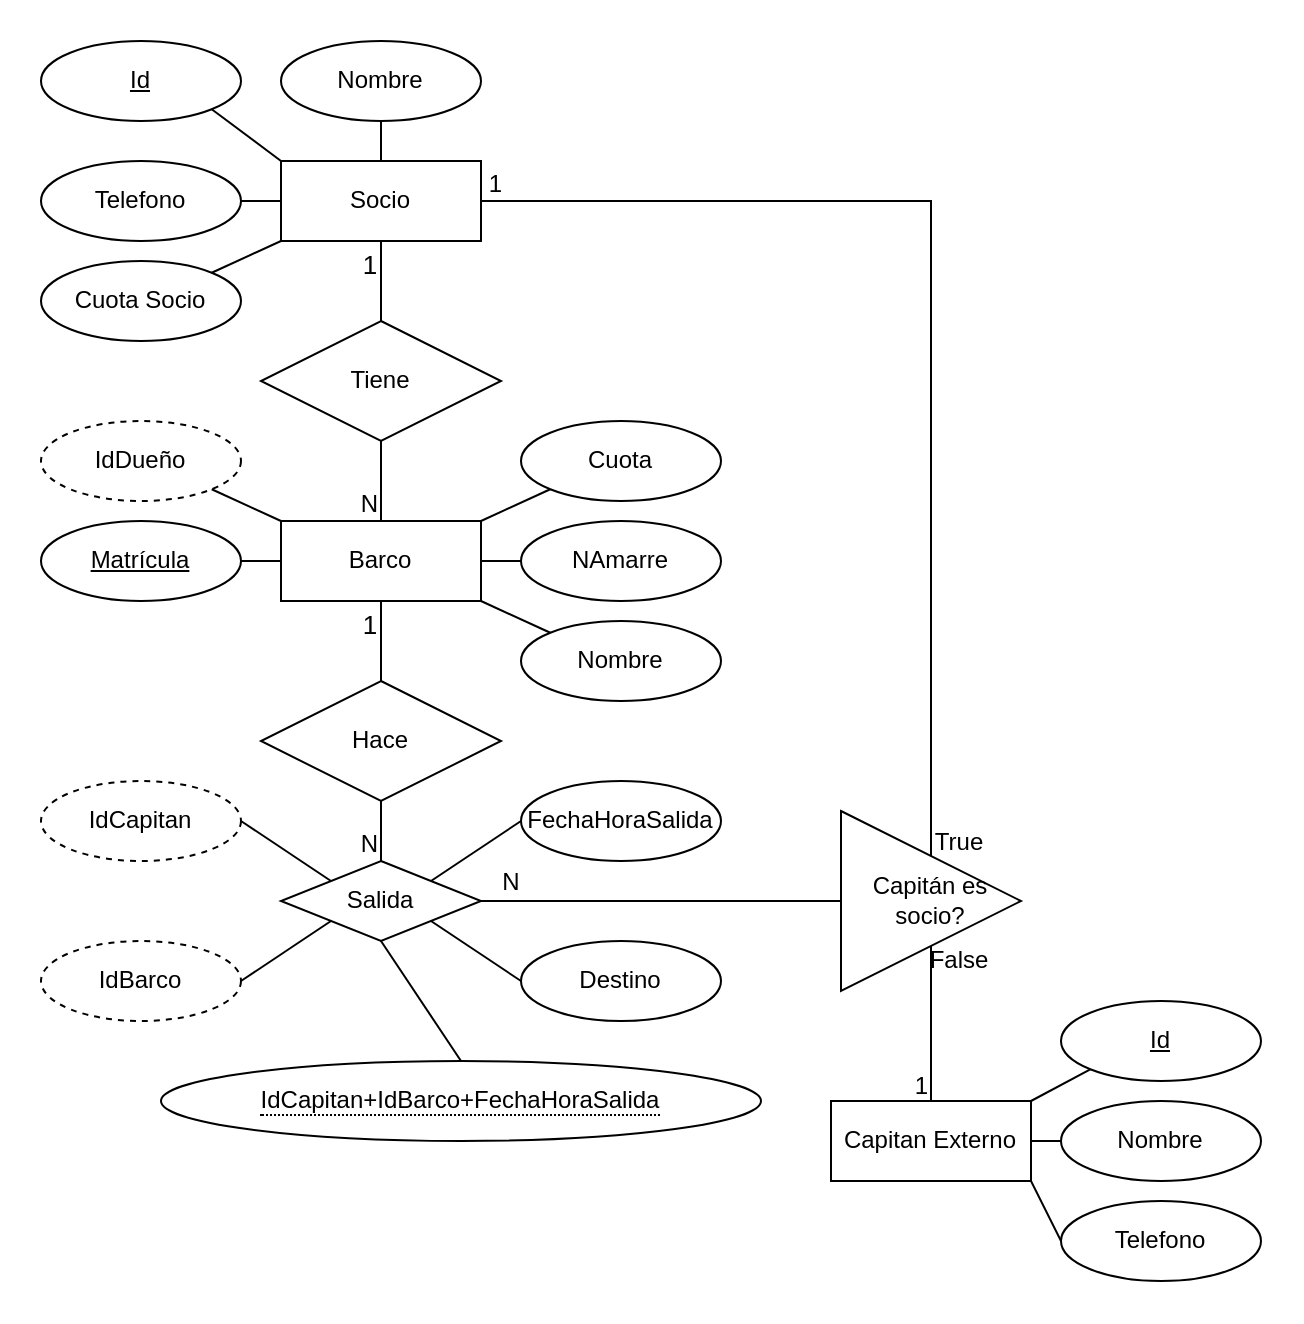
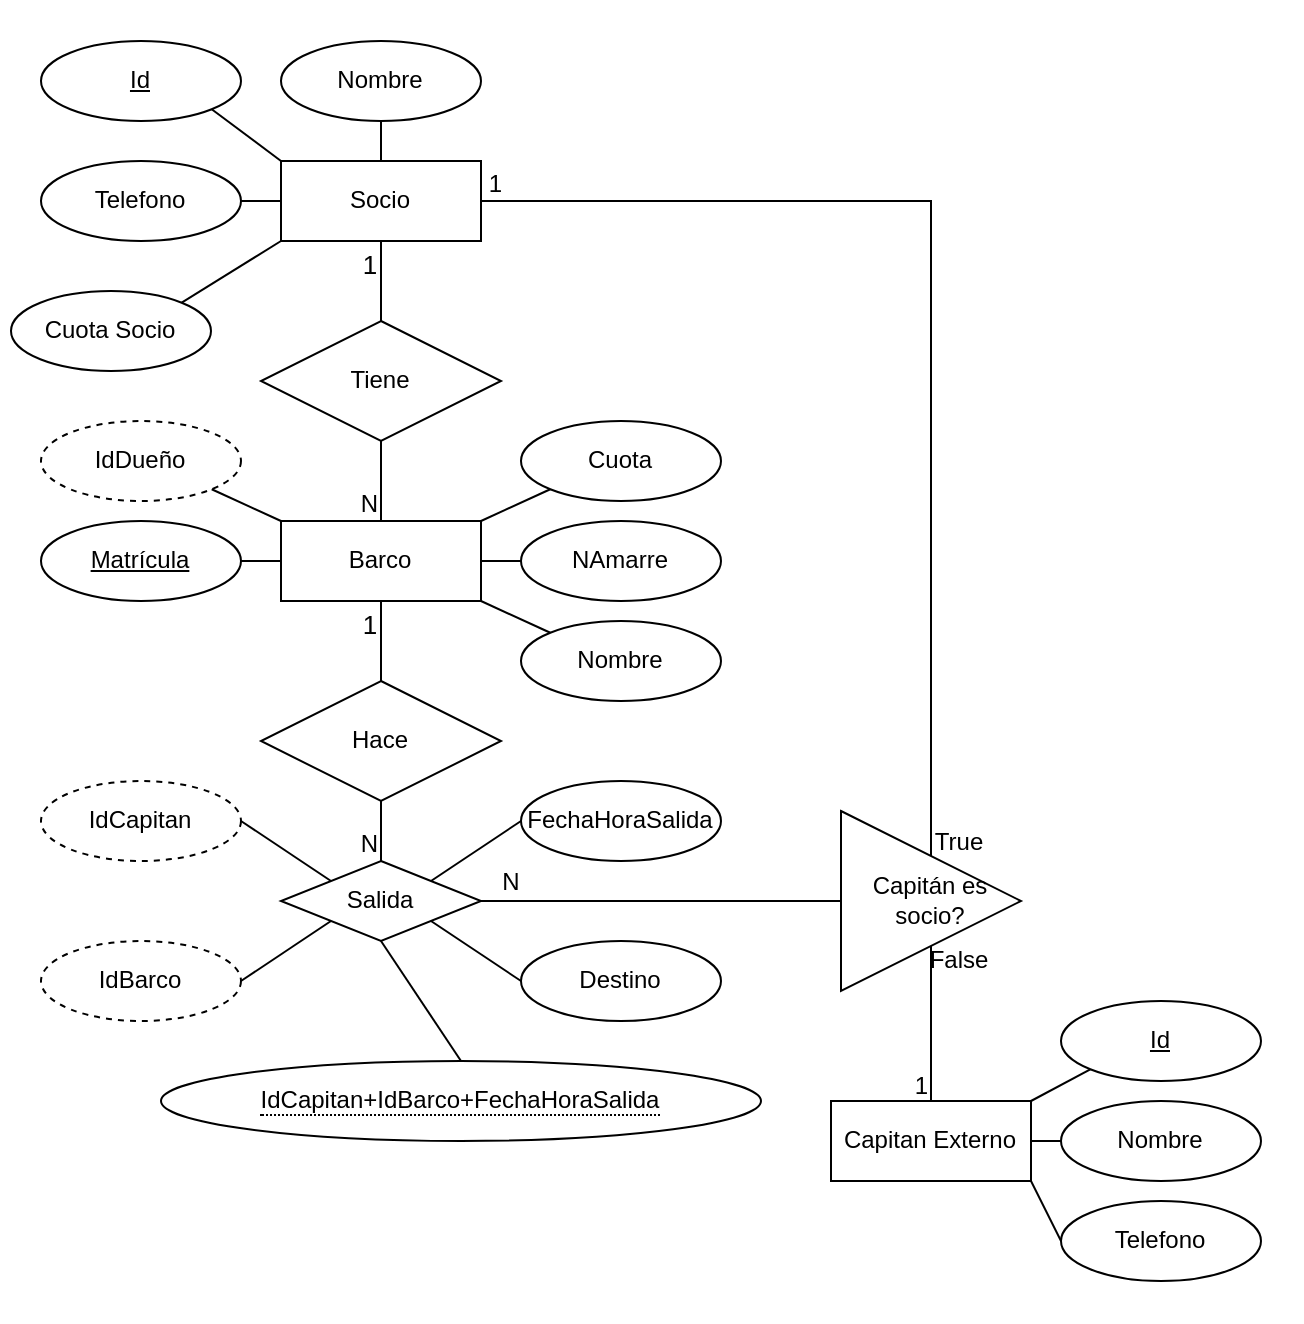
node "Cuota Socio": moved (141, 301) -> (111, 331)
